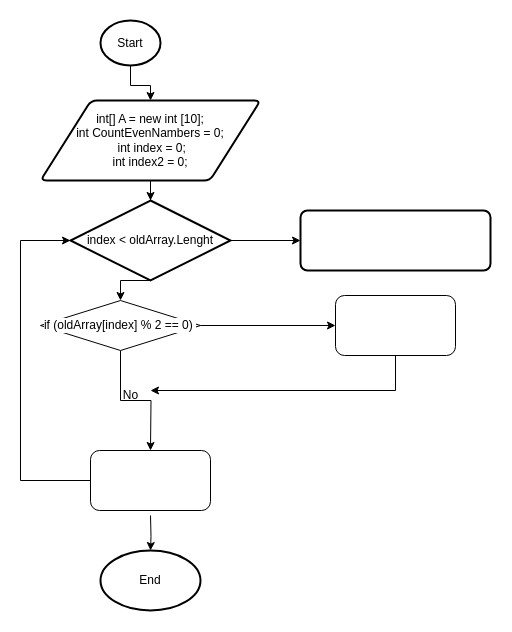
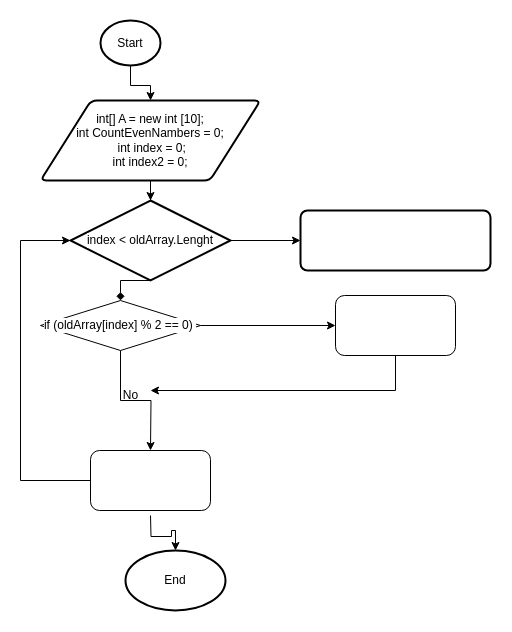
edge "index < oldArray.Lenght" -> "if (oldArray[index] % 2 == 0)": arrowhead classic -> diamond
node "End": moved (151, 581) -> (176, 581)
